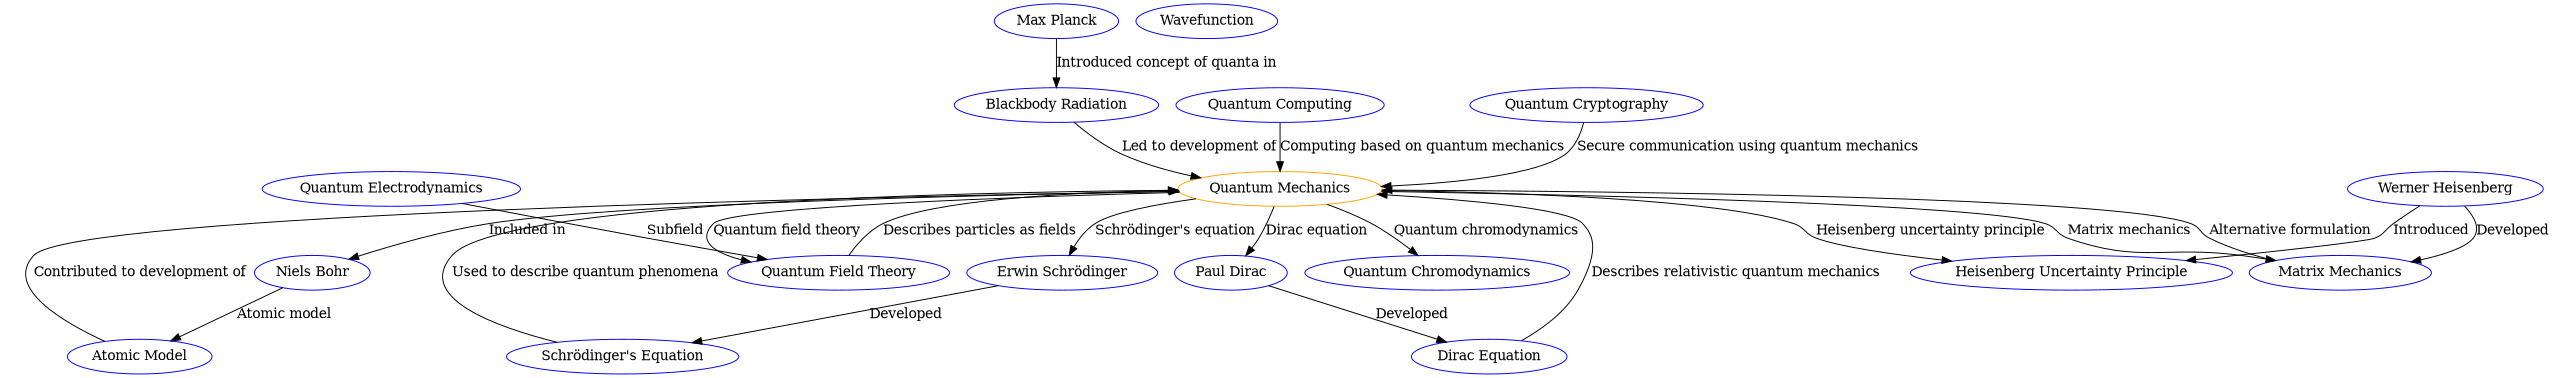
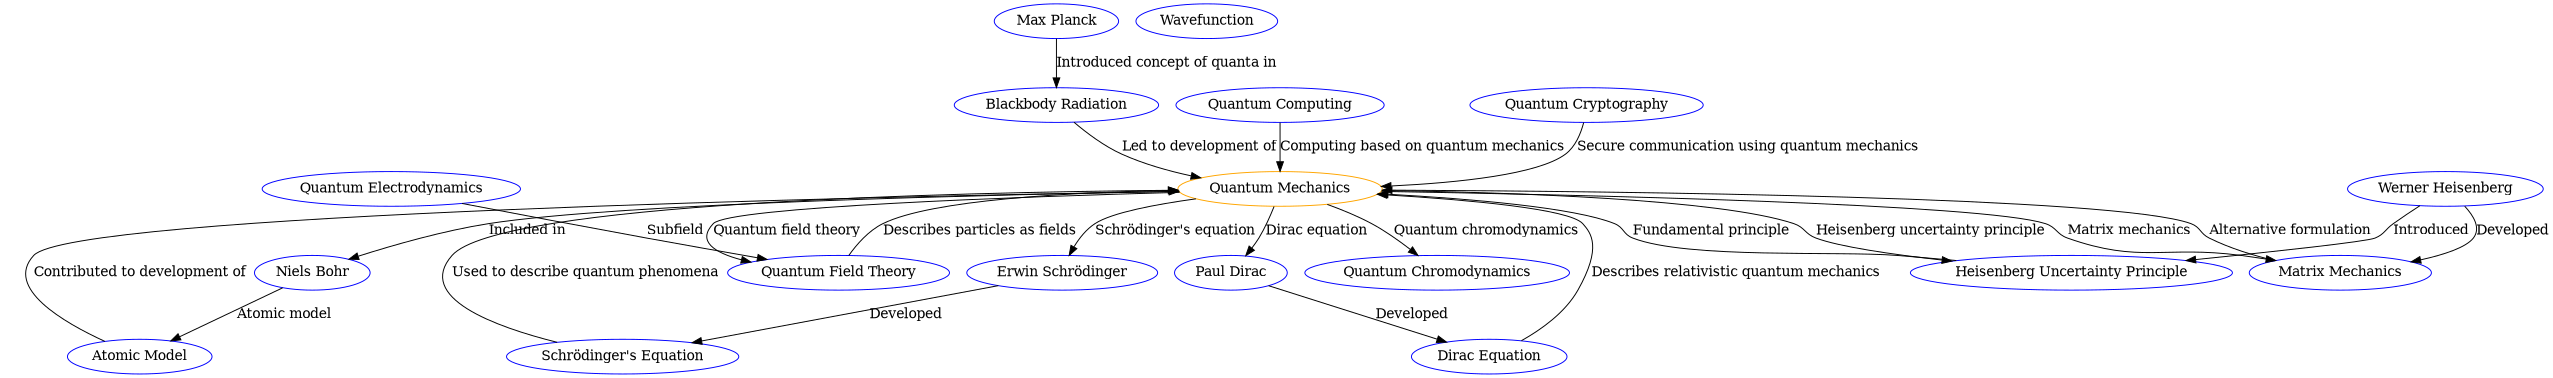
edge "Heisenberg Uncertainty Principle" -> "Quantum Mechanics": added, label "Fundamental principle"
